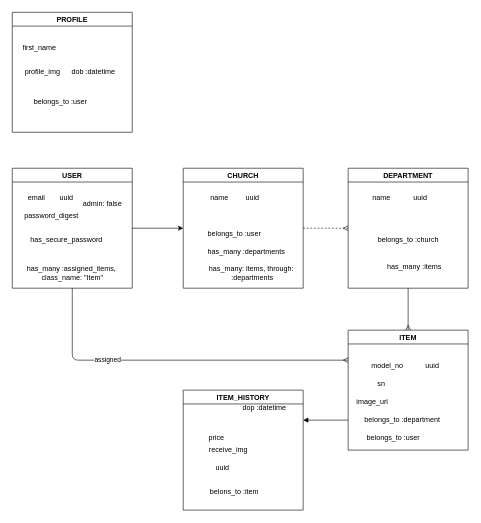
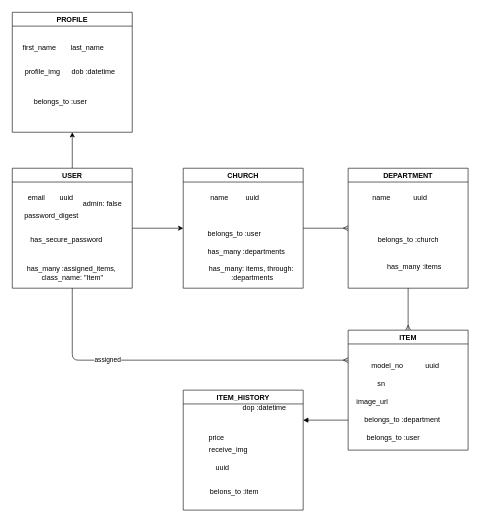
node "last_name": added
edge "USER" -> "PROFILE": added
edge "CHURCH" -> "DEPARTMENT": style dashed -> solid
